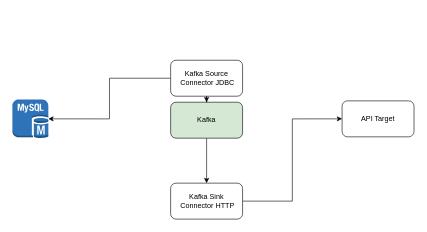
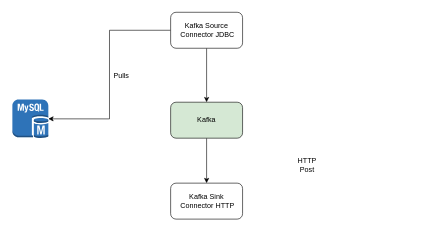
node "Pulls": added
node "Kafka Source Connector JDBC": moved (207, 78) -> (207, 30)
node "API Target": removed
node "HTTP Post": added
edge "Kafka Sink Connector HTTP" -> "API Target": removed
